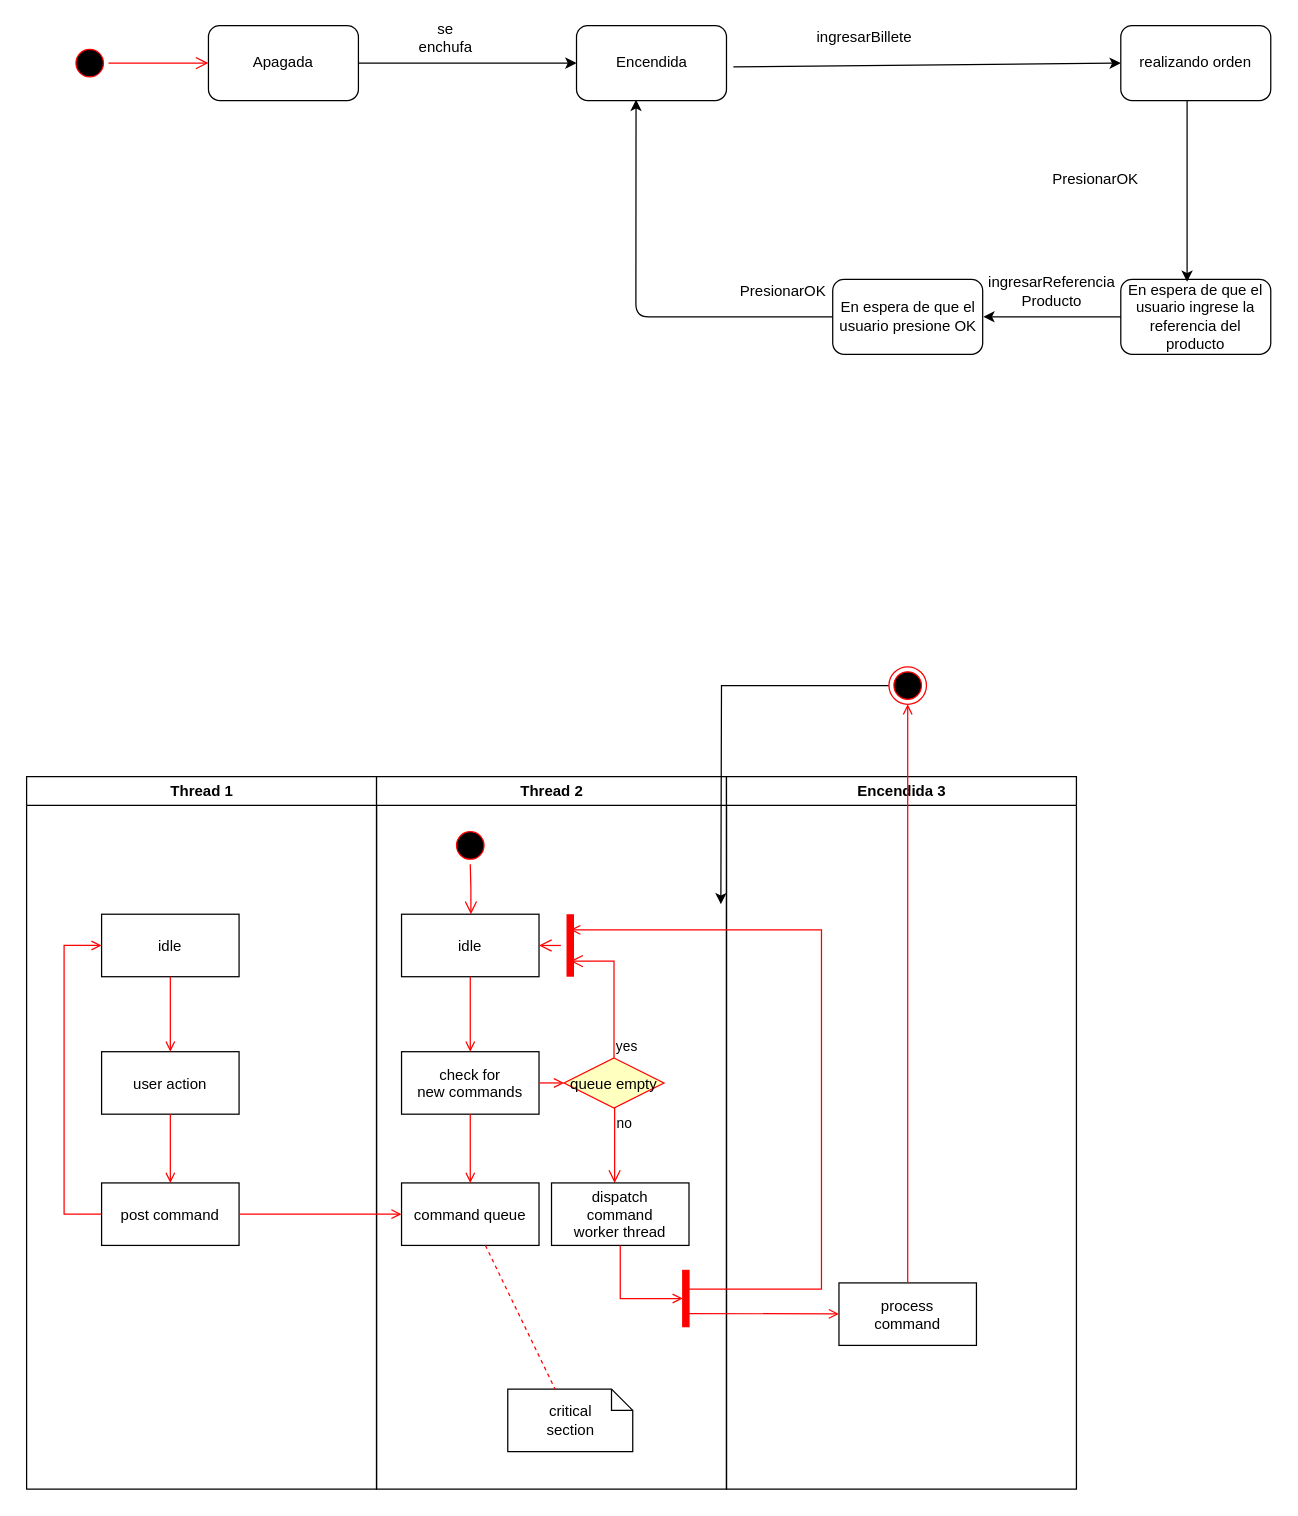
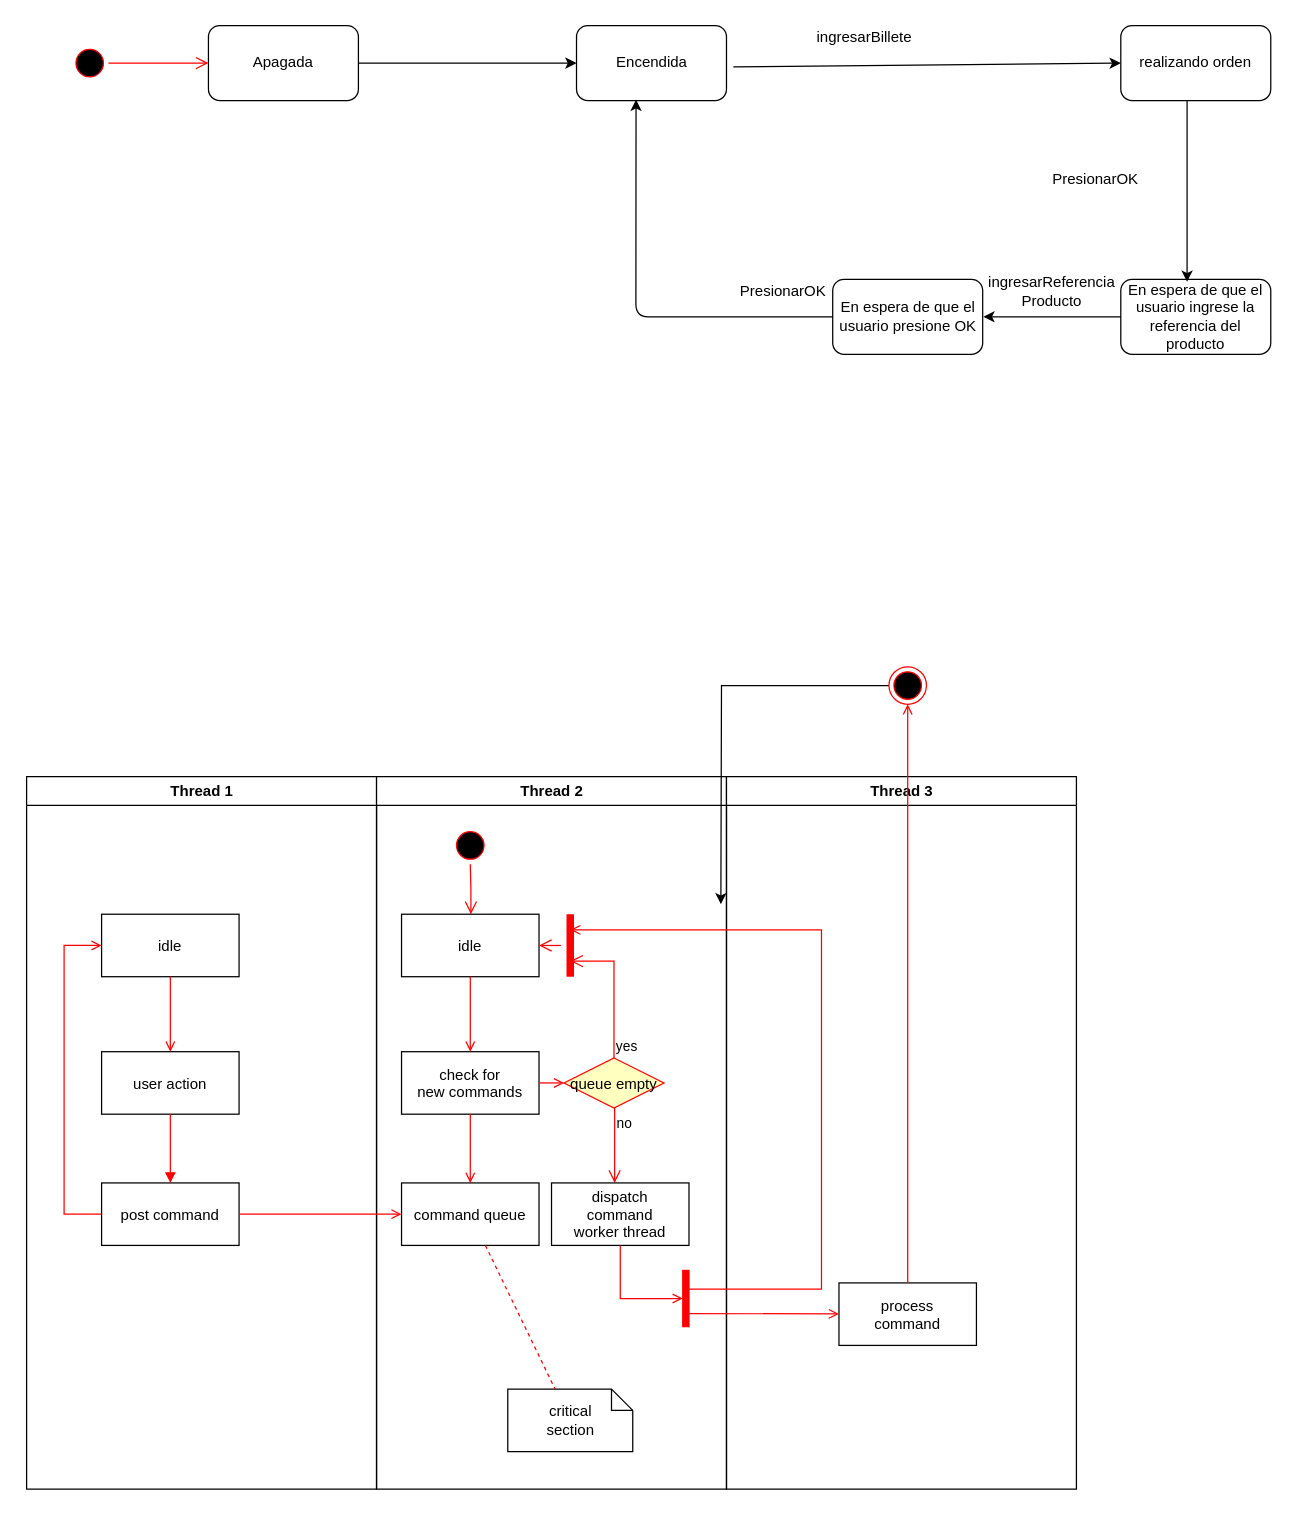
node "se enchufa": removed
node "Encendida 3": label "Encendida 3" -> "Thread 3"
edge "user action" -> "post command": arrowhead open -> block
